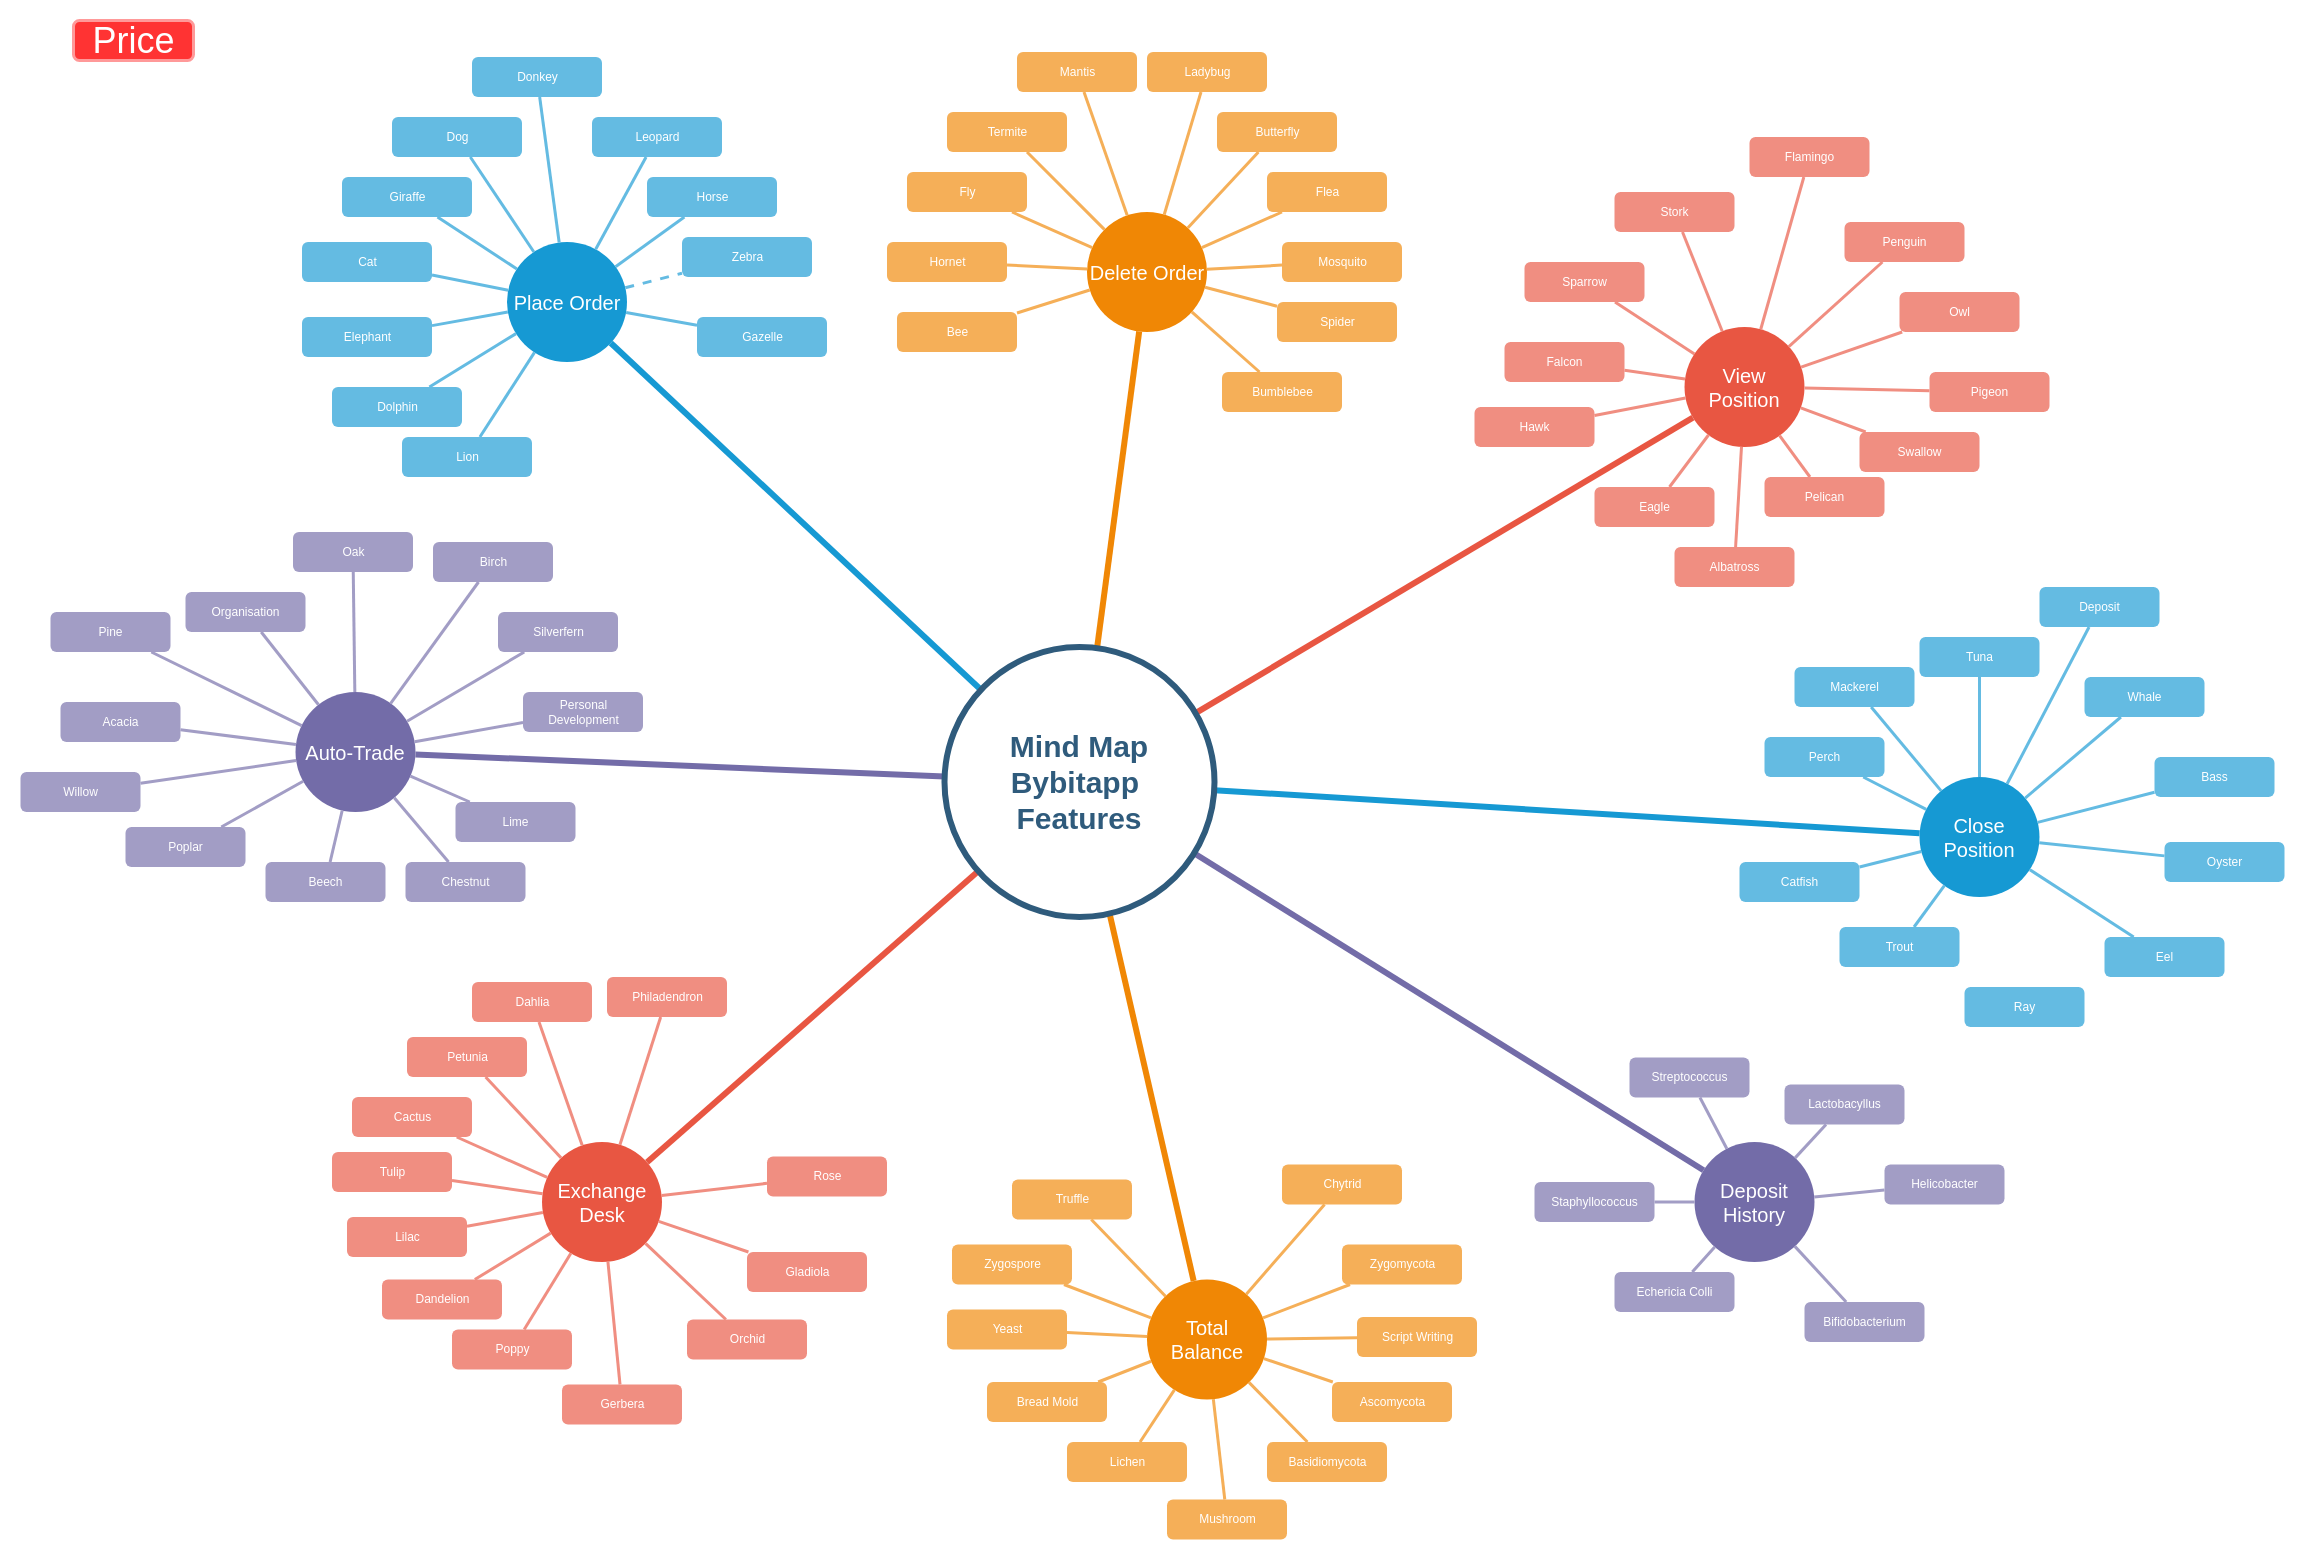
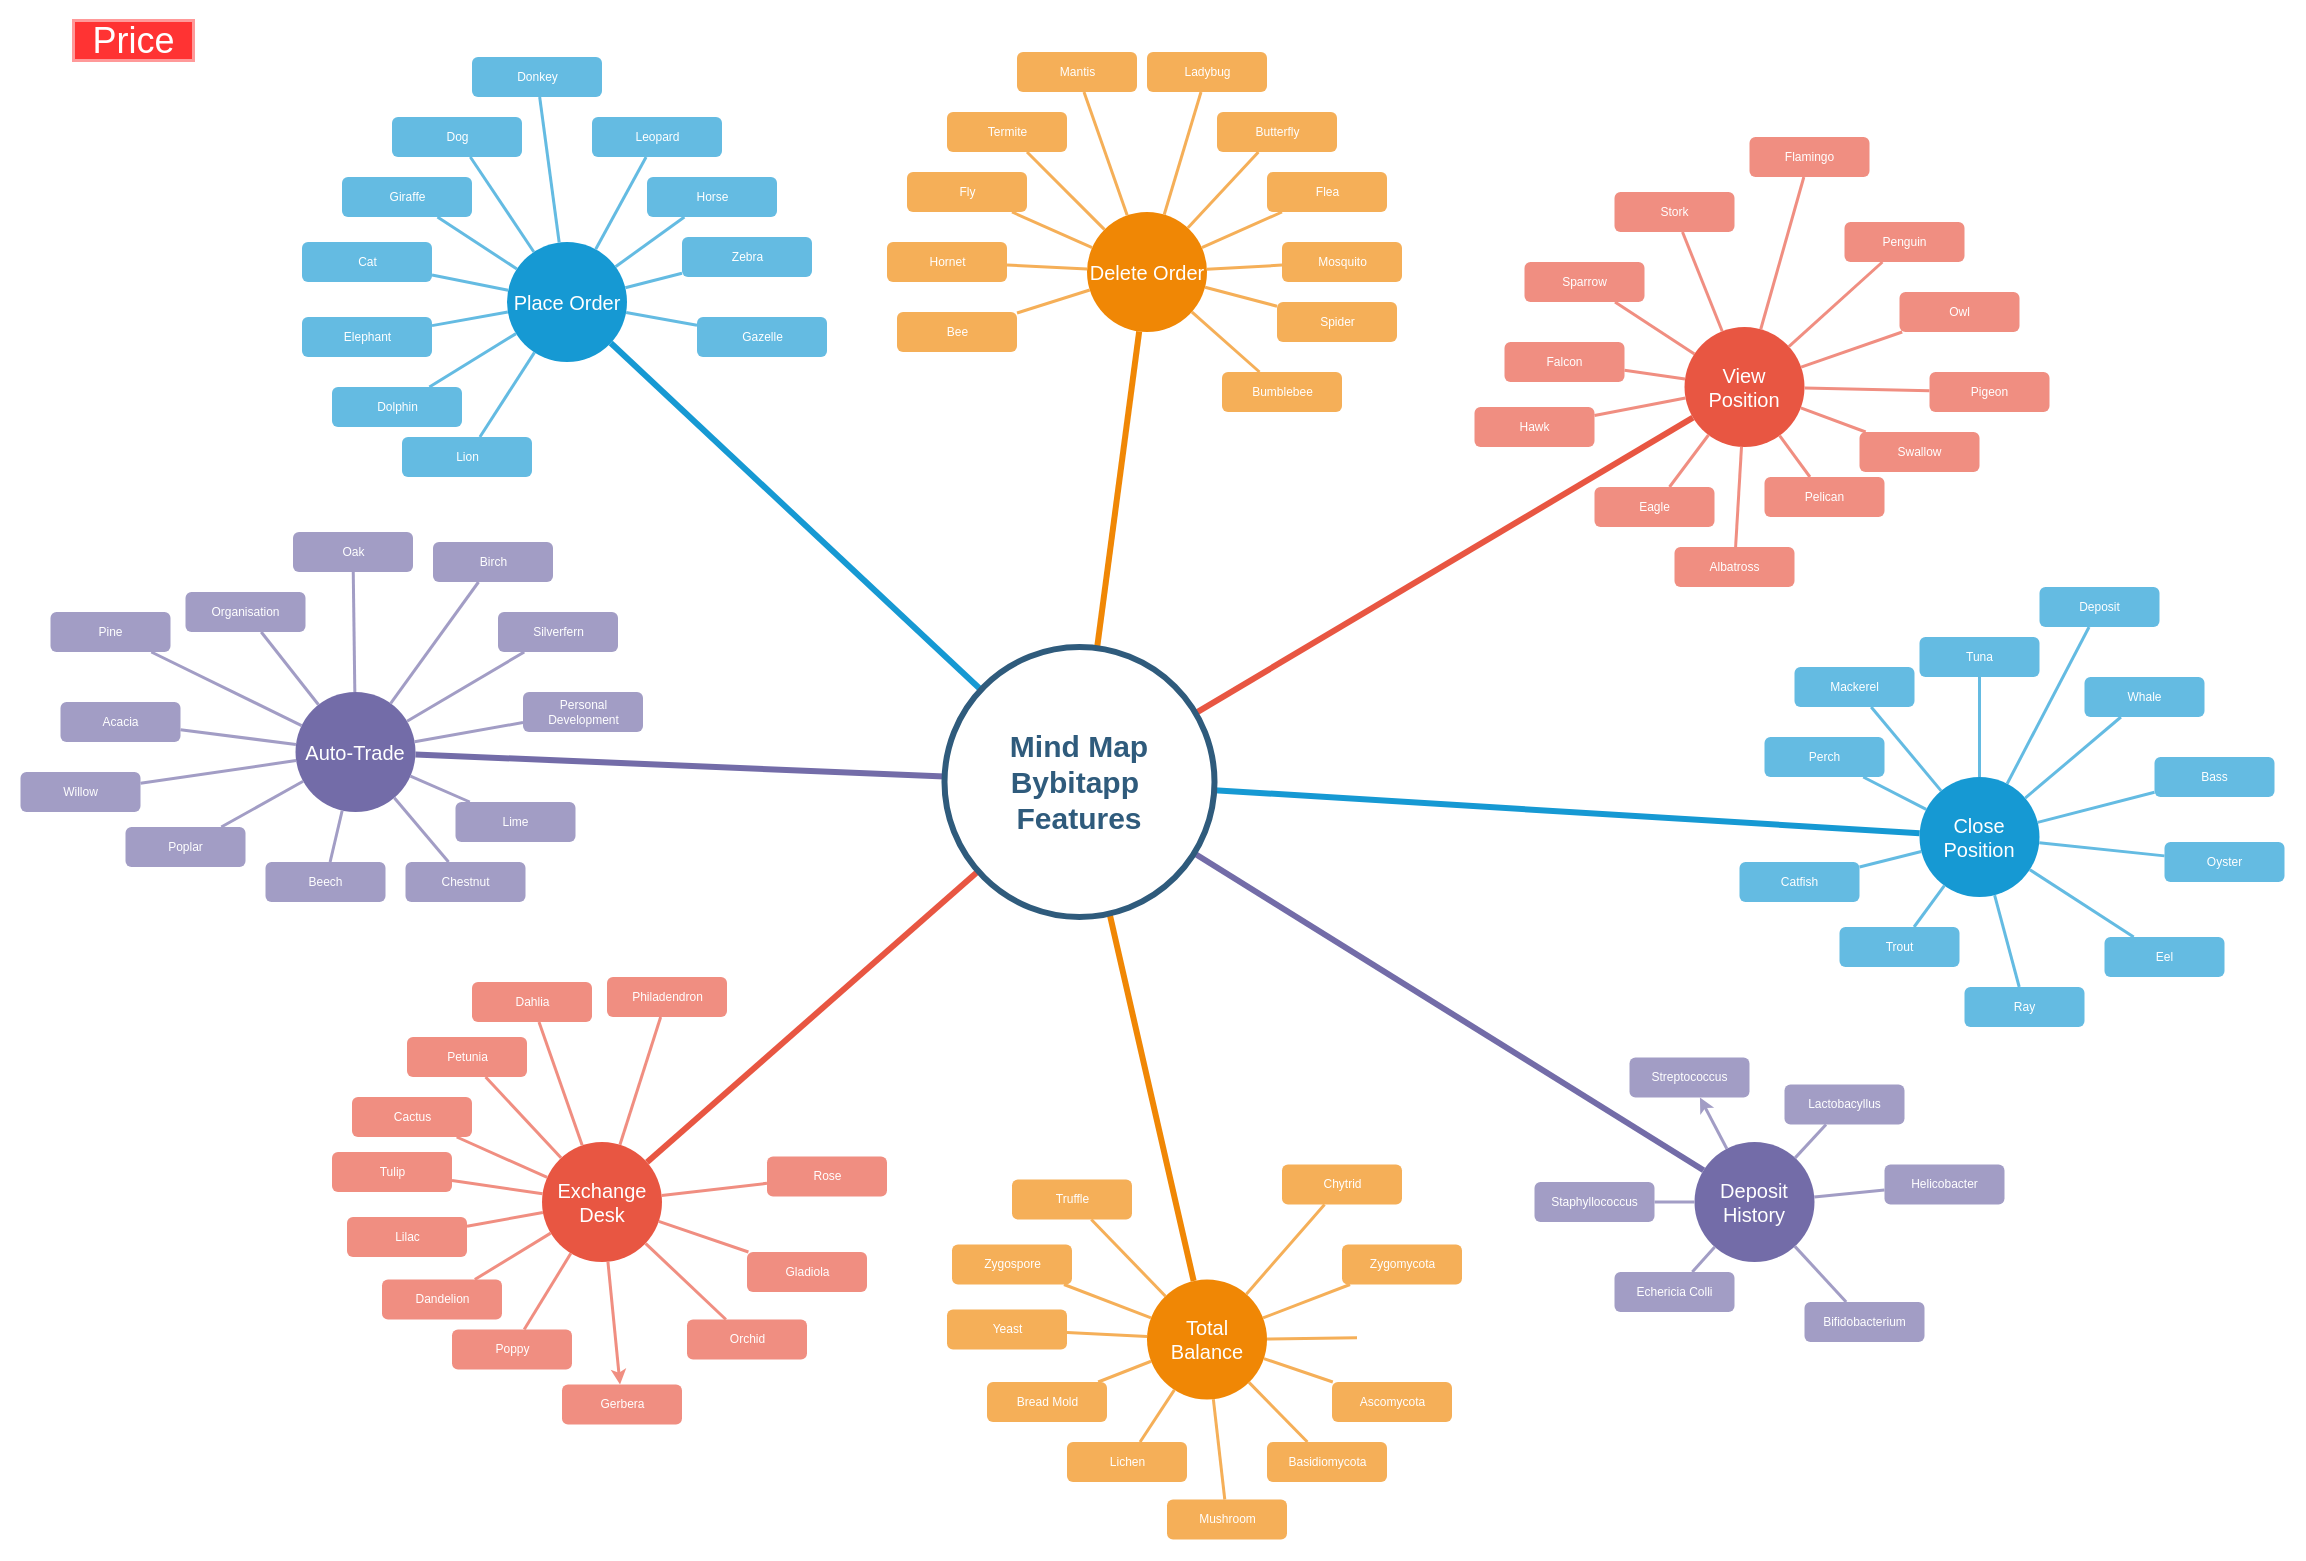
node "Price": shape rounded rectangle -> rectangle
edge "Zebra" -- "Place Order": style dashed -> solid
edge "Close Position" -- "Ray": added
edge "Streptococcus" -- "Deposit History": arrowhead none -> classic
node "Script Writing": fillcolor #f5af58 -> #ffffff
edge "Exchange Desk" -- "Gerbera": arrowhead none -> classic
